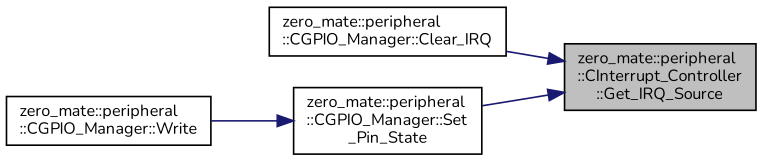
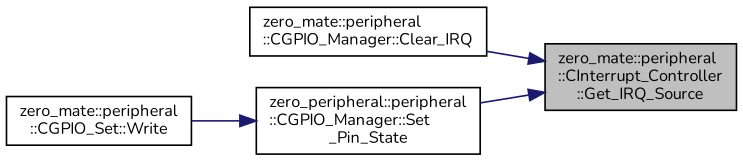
node "zero_mate::peripheral ::CGPIO_Manager::Write": label "zero_mate::peripheral ::CGPIO_Manager::Write" -> "zero_mate::peripheral ::CGPIO_Set::Write"
node "zero_mate::peripheral ::CGPIO_Manager::Set _Pin_State": label "zero_mate::peripheral ::CGPIO_Manager::Set _Pin_State" -> "zero_peripheral::peripheral ::CGPIO_Manager::Set _Pin_State"
